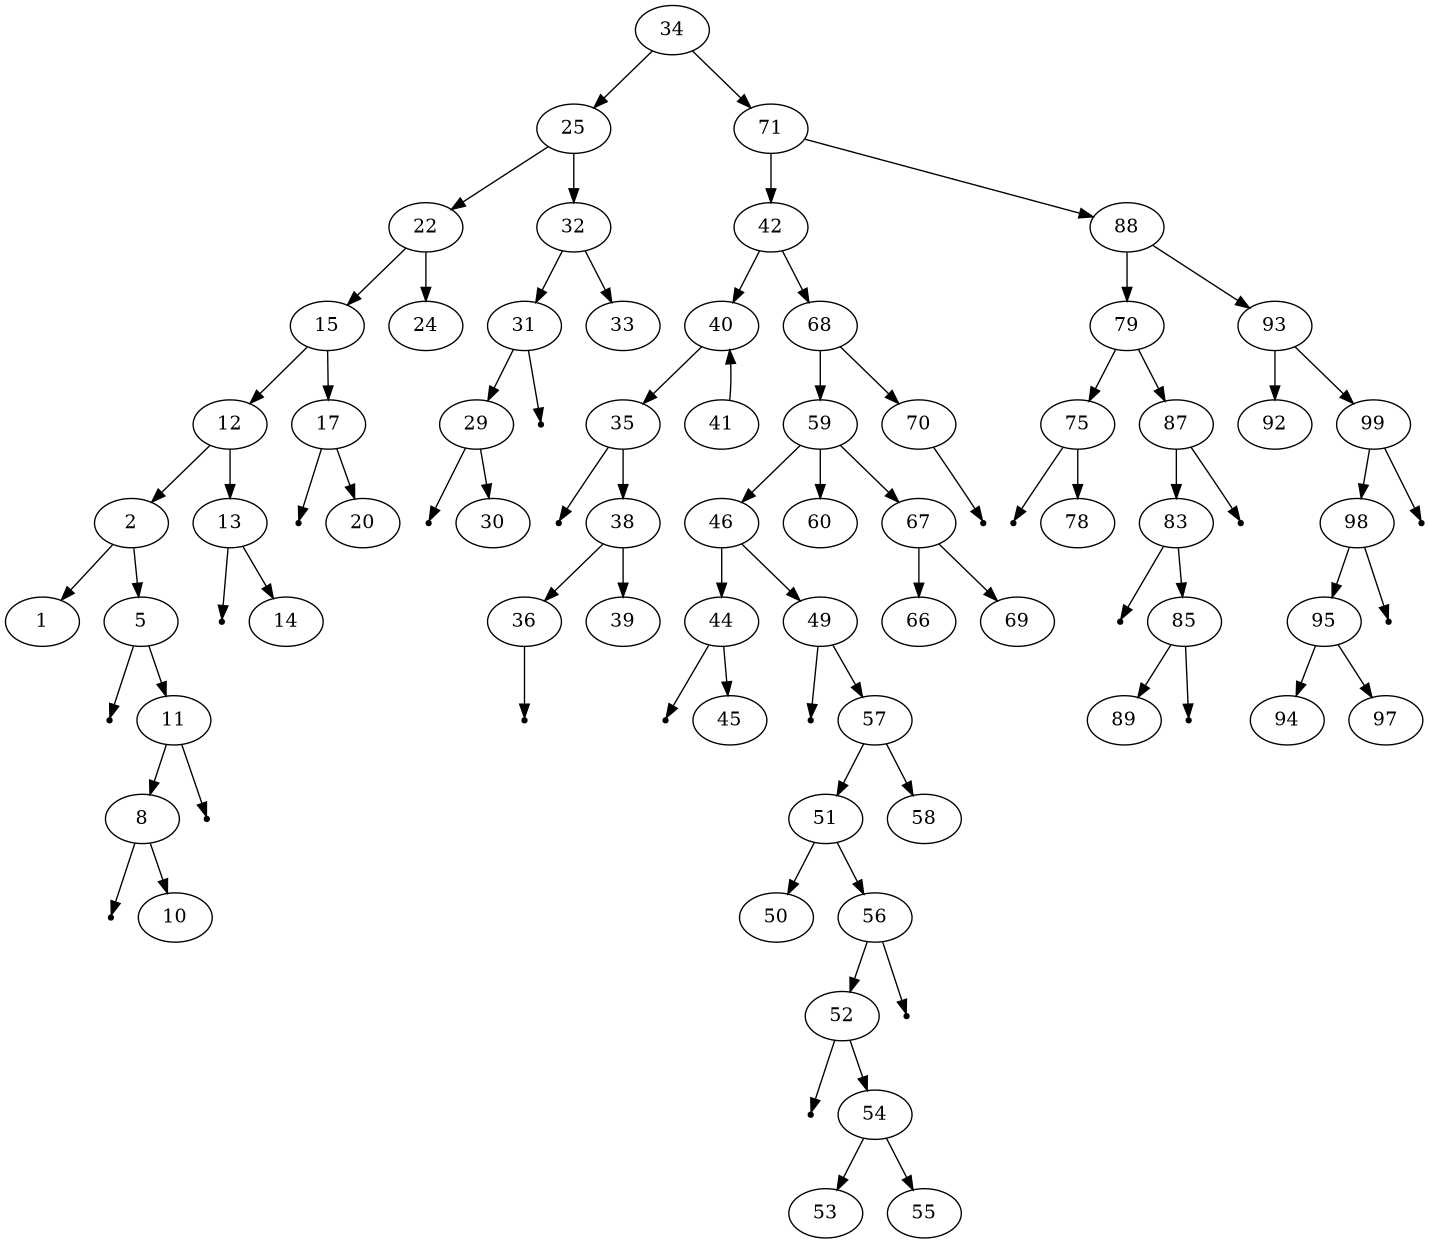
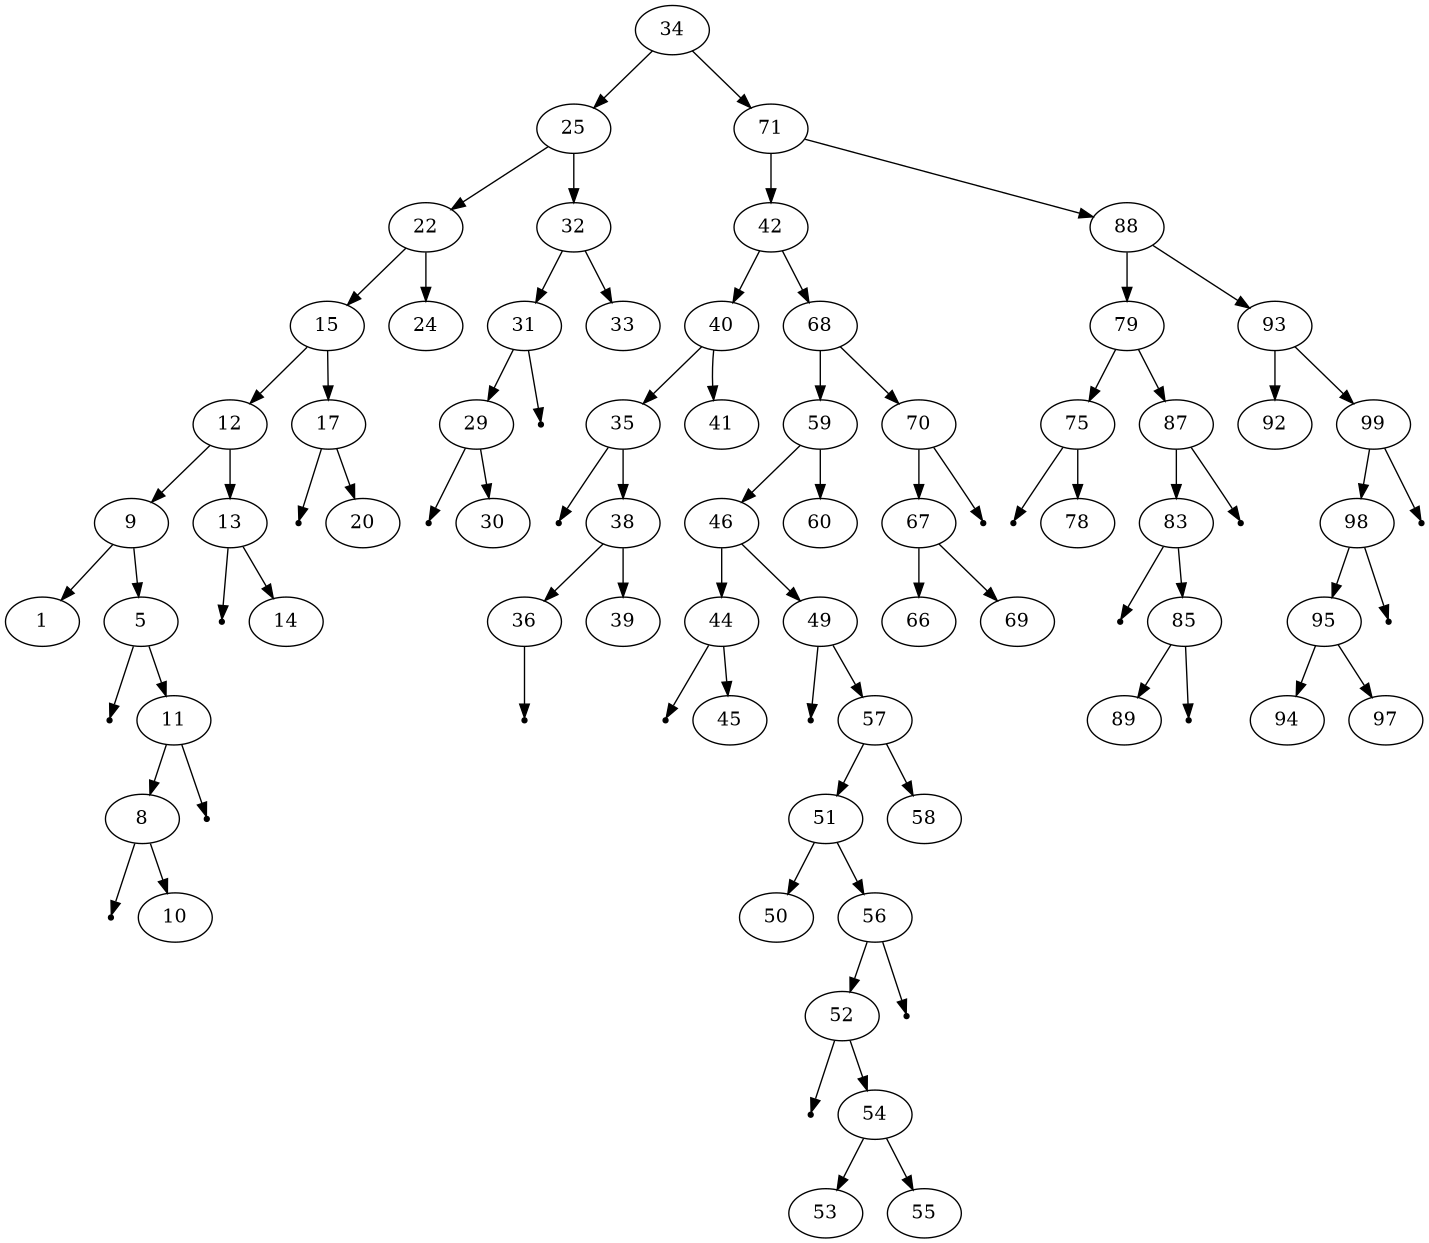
edge "41" -> "40": reversed
edge "59" -> "67": now "70" -> "67"
node "2": label "2" -> "9"
